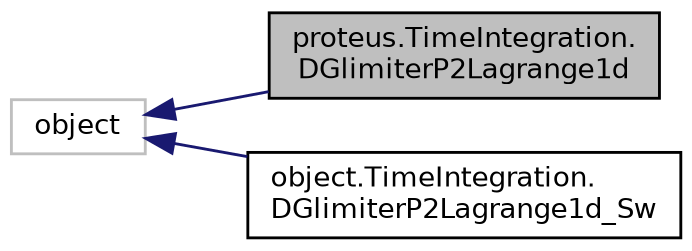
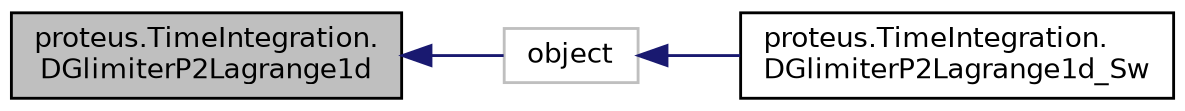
edge "proteus.TimeIntegration. DGlimiterP2Lagrange1d" -> "object": reversed
node "object.TimeIntegration. DGlimiterP2Lagrange1d_Sw": label "object.TimeIntegration. DGlimiterP2Lagrange1d_Sw" -> "proteus.TimeIntegration. DGlimiterP2Lagrange1d_Sw"
